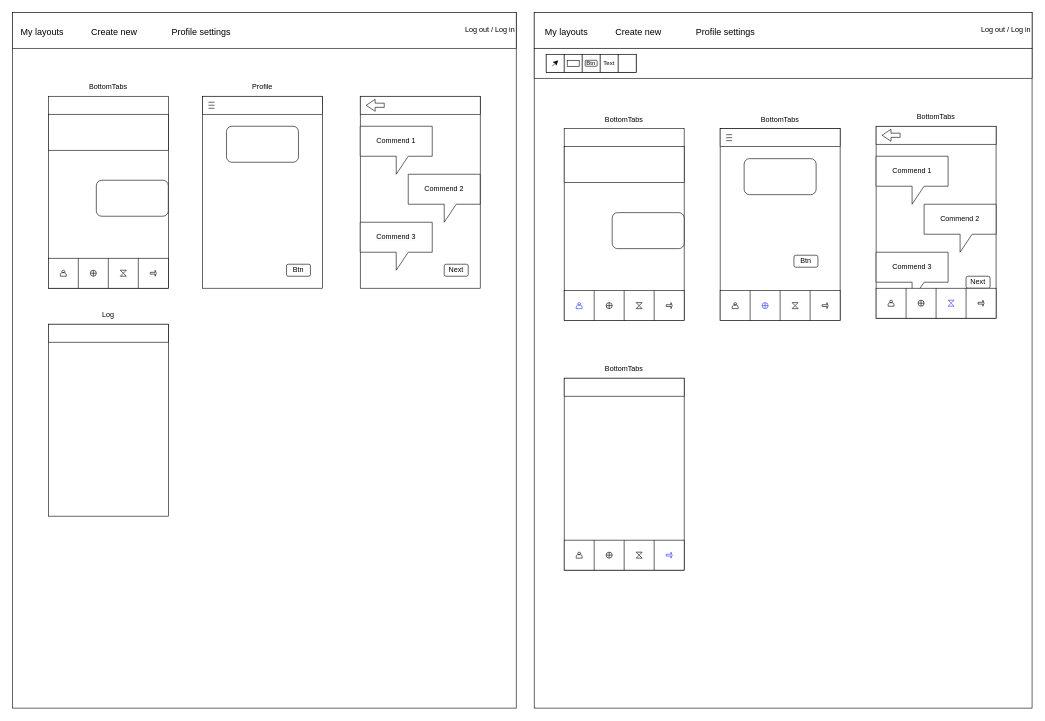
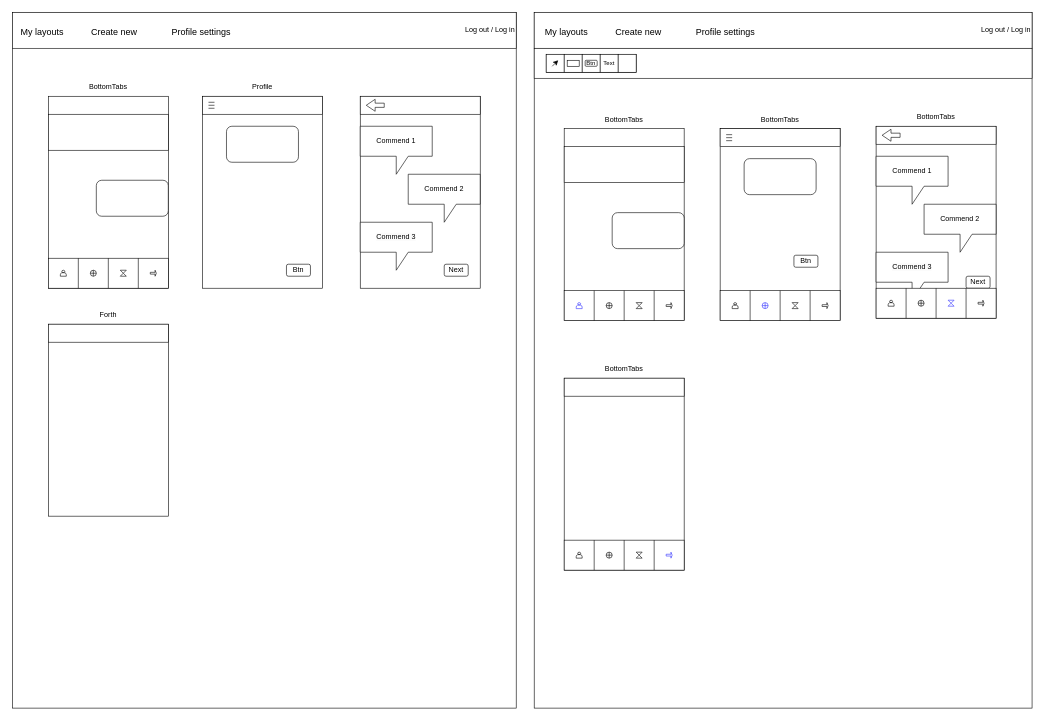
node "Log": label "Log" -> "Forth"
